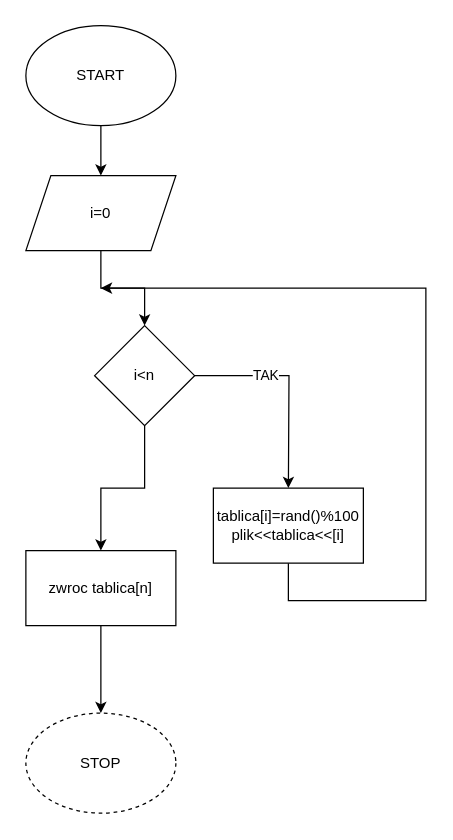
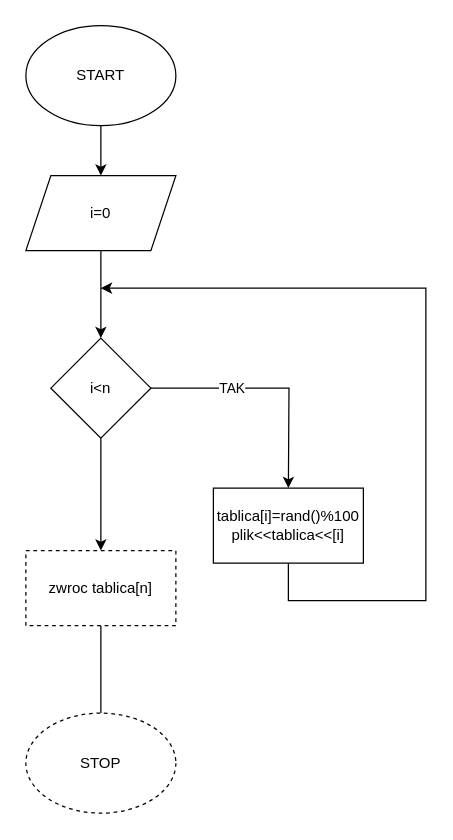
node "i<n": moved (144, 376) -> (101, 388)
node "zwroc tablica[n]": style solid -> dashed
edge "zwroc tablica[n]" -> "STOP": arrowhead classic -> none
